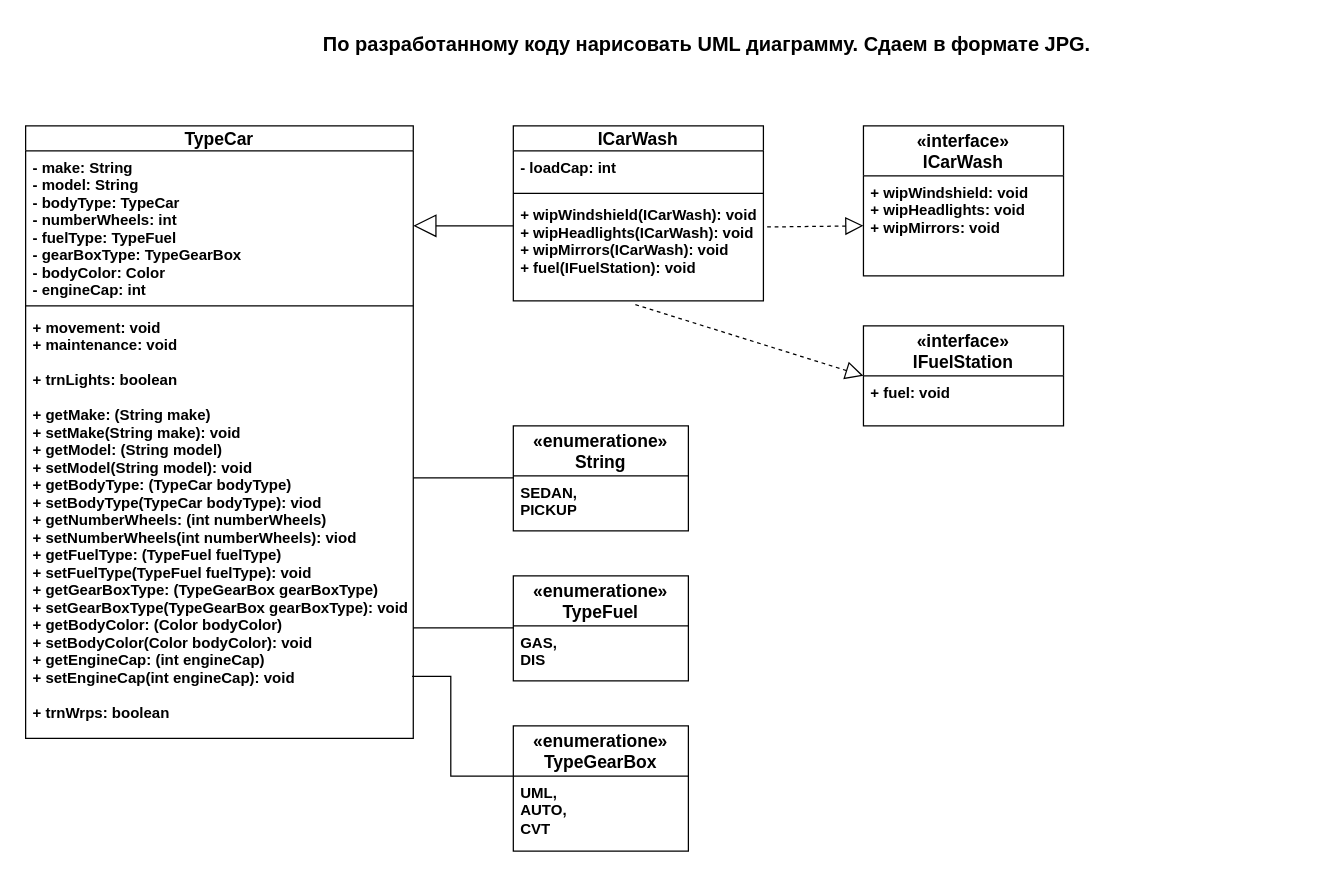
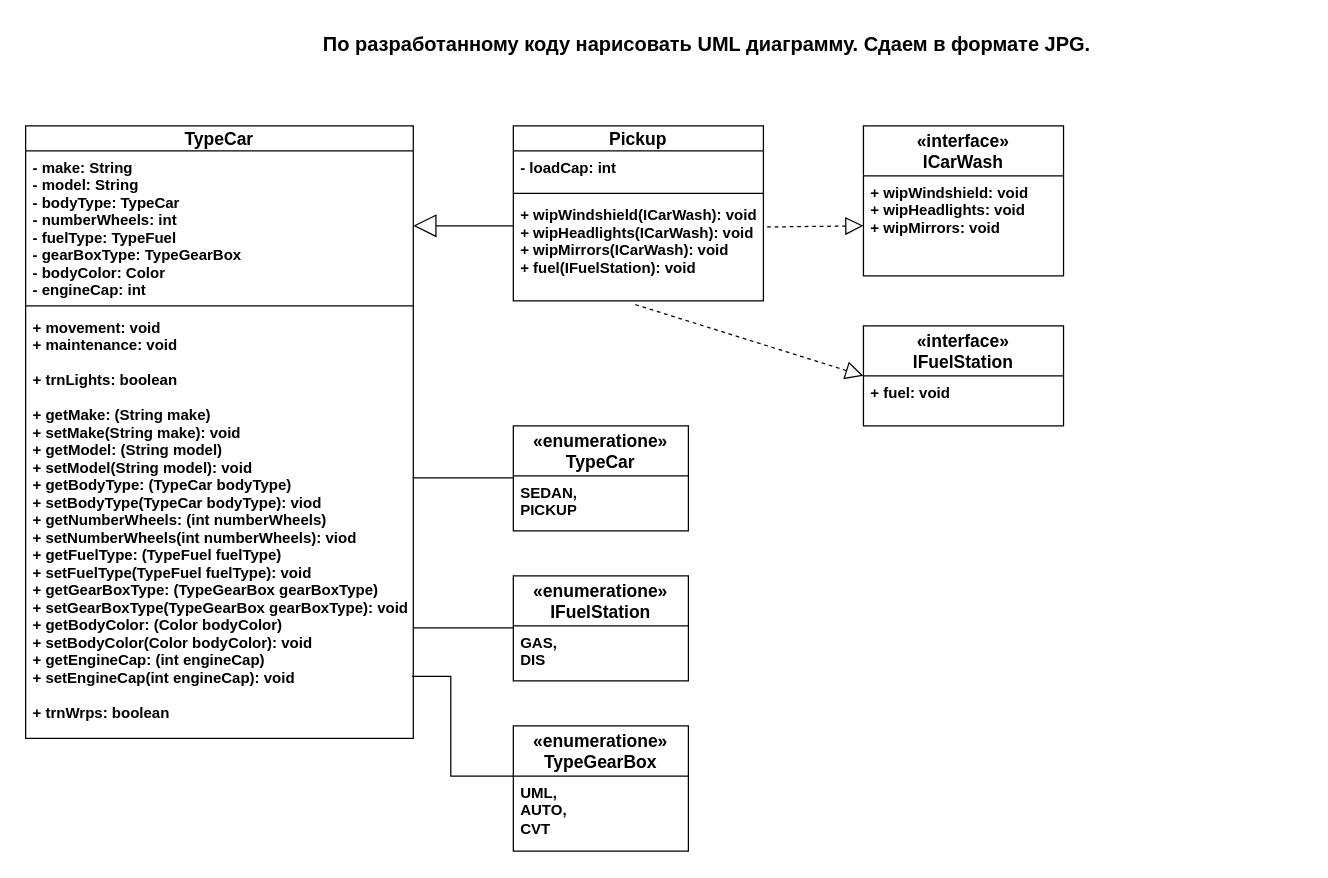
node "ICarWash": label "ICarWash" -> "Pickup"
node "«enumeratione» String": label "«enumeratione» String" -> "«enumeratione» TypeCar"
node "«enumeratione» TypeFuel": label "«enumeratione» TypeFuel" -> "«enumeratione» IFuelStation"
